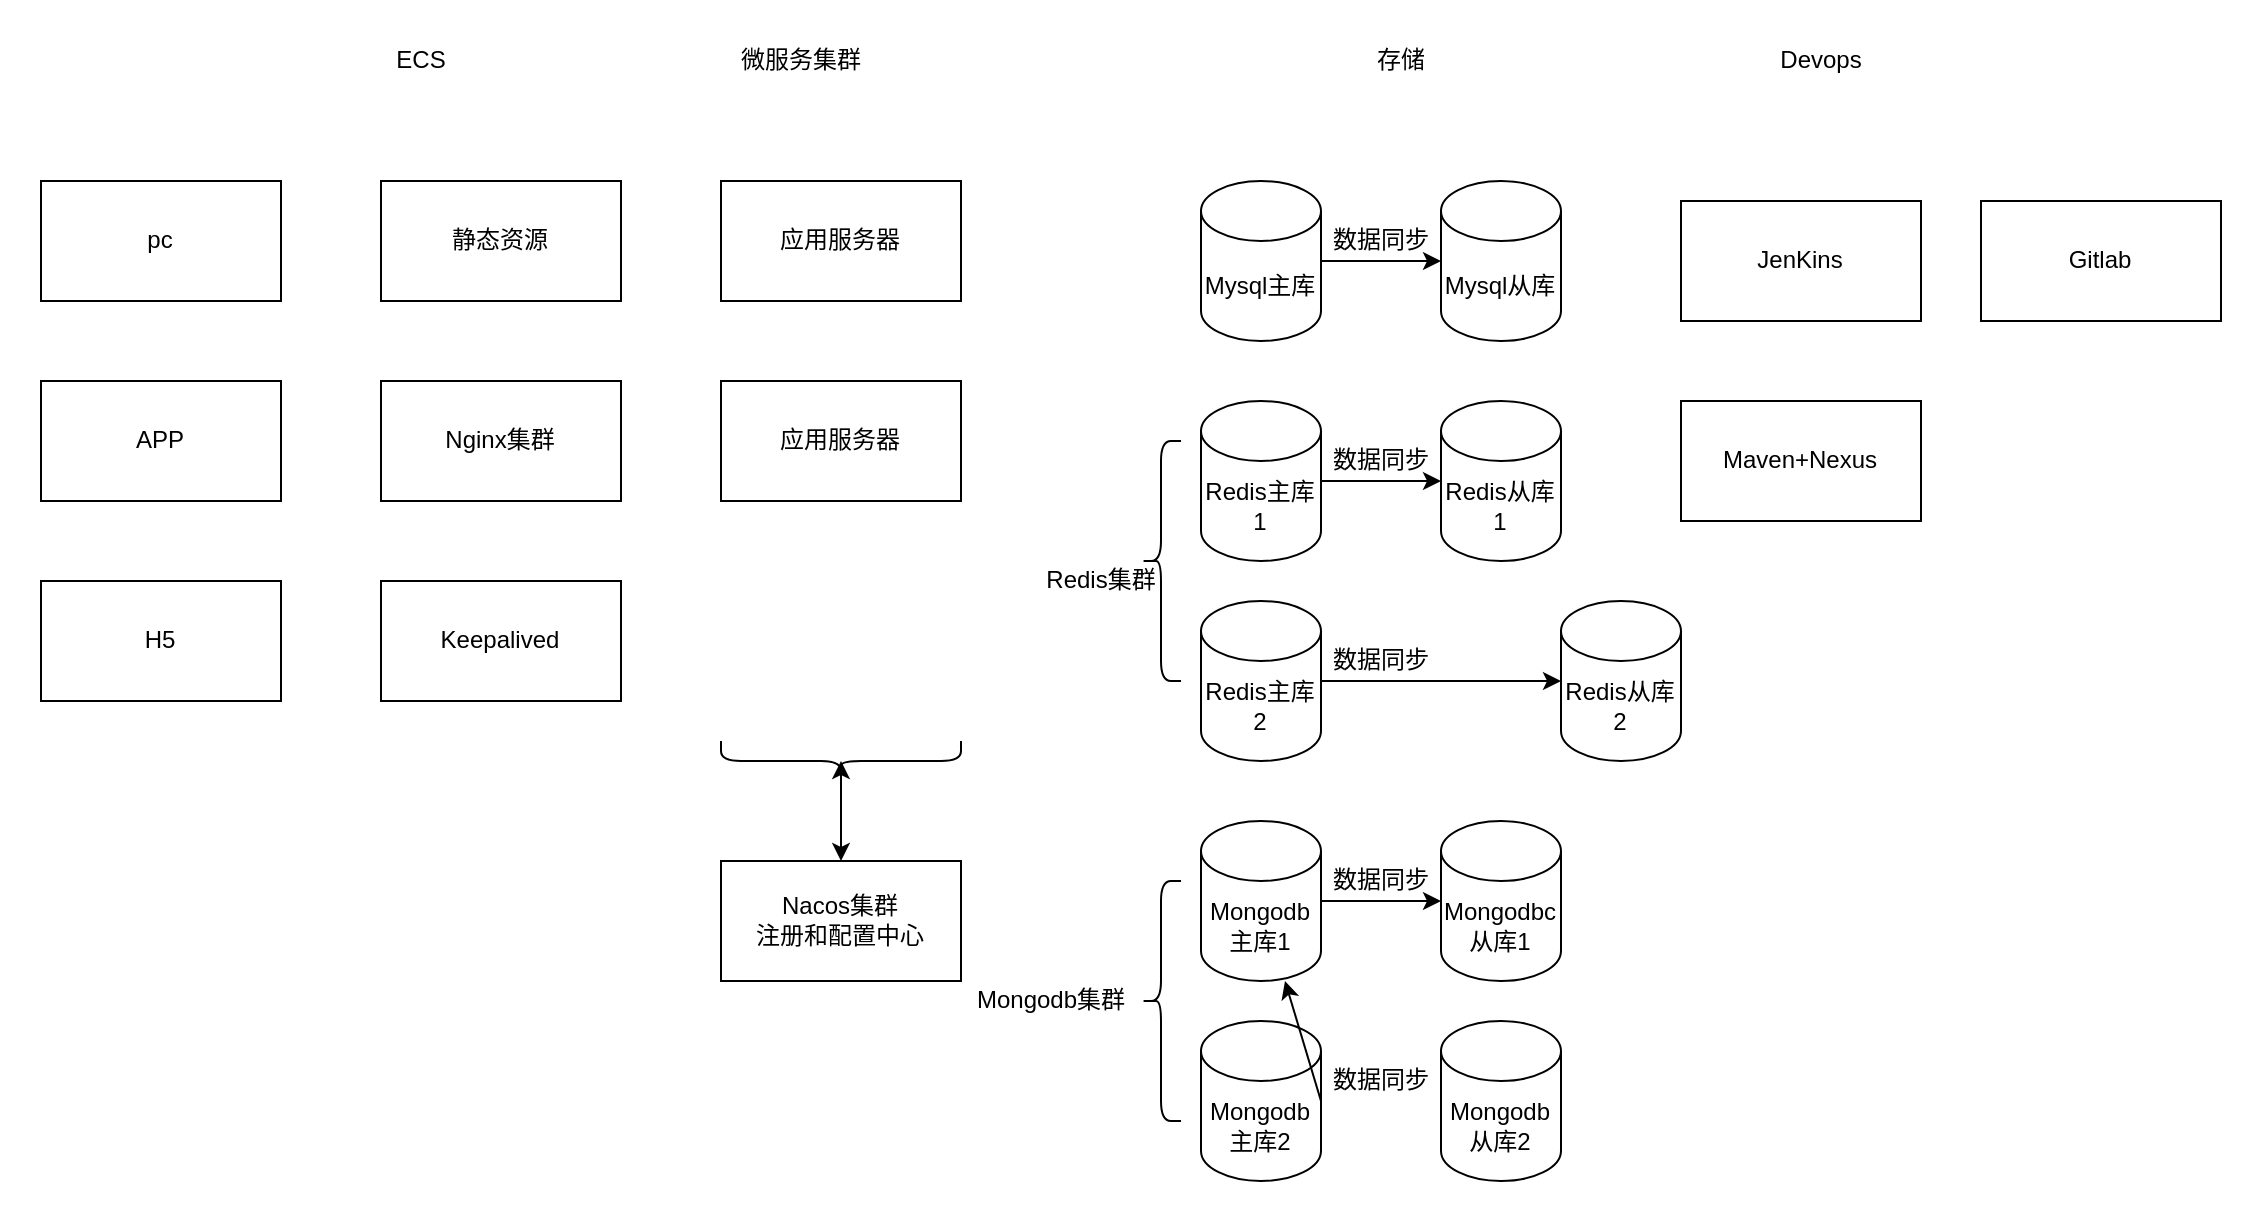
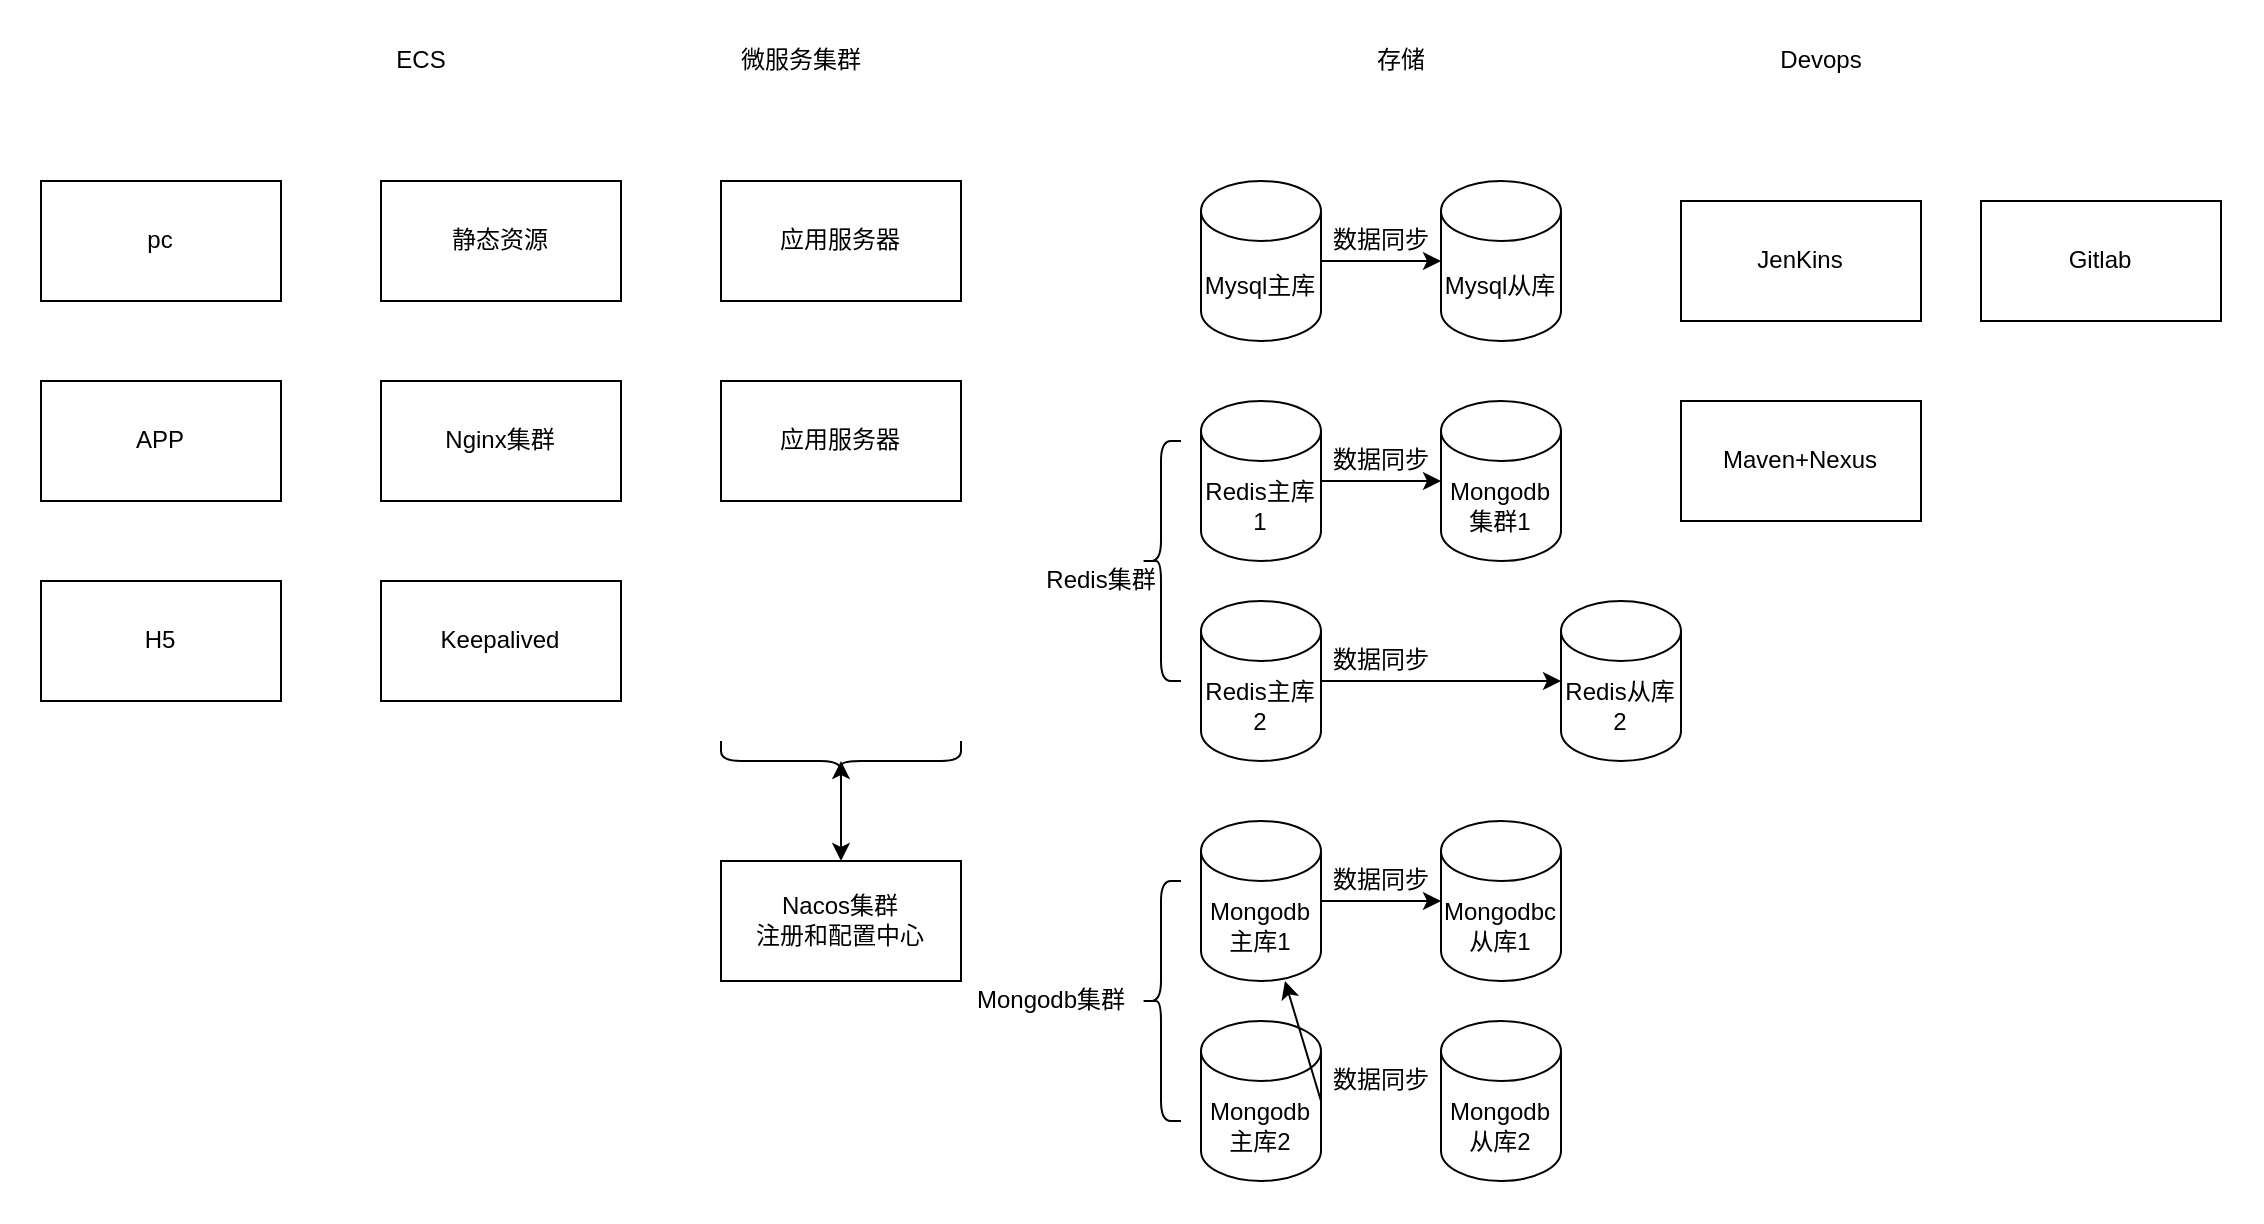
node "Redis从库1": label "Redis从库1" -> "Mongodb集群1"
